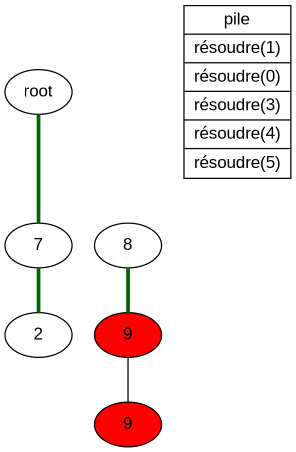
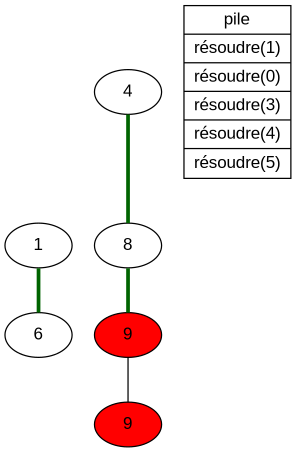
node "root": removed
node "4": added
node "7": label "7" -> "1"
node "2": label "2" -> "6"
